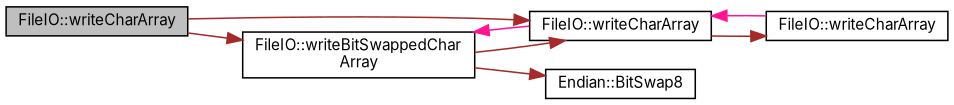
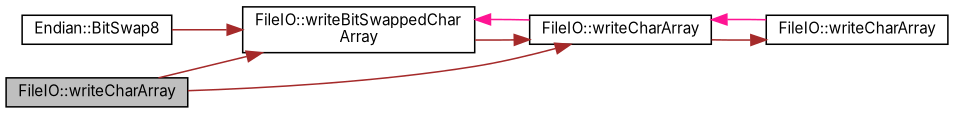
edge "FileIO::writeBitSwappedChar Array" -> "Endian::BitSwap8": reversed
